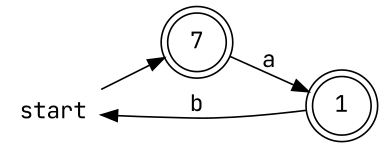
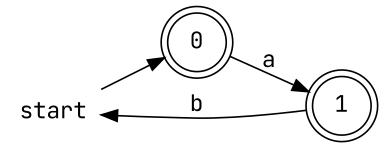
node "7": label "7" -> "0"
